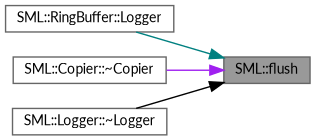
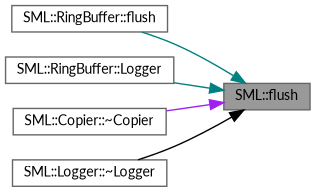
node "SML::RingBuffer::flush": added
